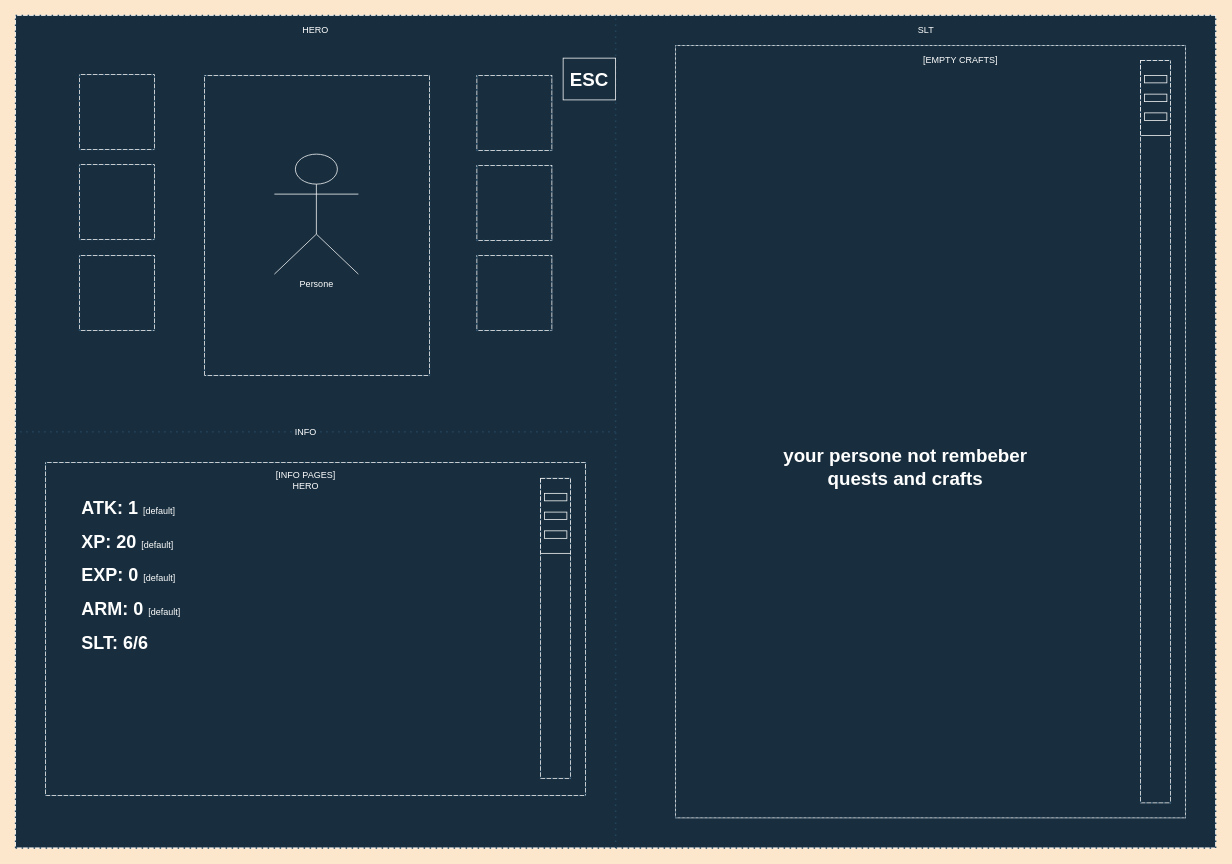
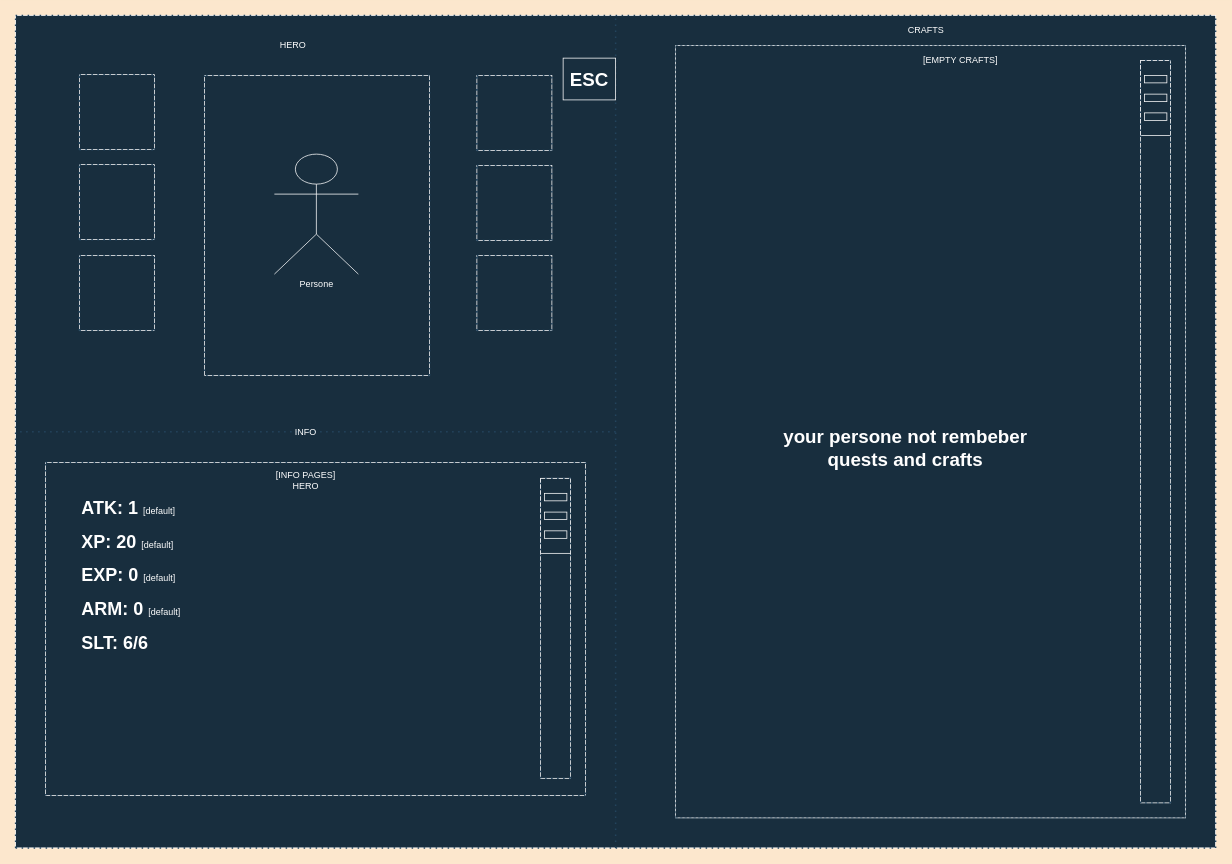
node "HERO": moved (315, 30) -> (293, 45)
node "SLT": label "SLT" -> "CRAFTS"
node "your persone not rembeber quests and crafts": moved (905, 466) -> (905, 447)
